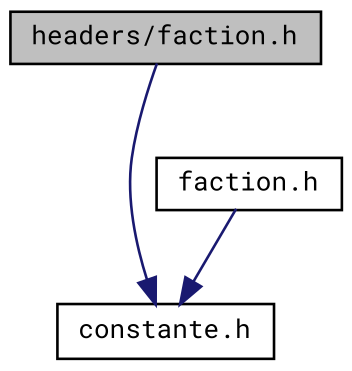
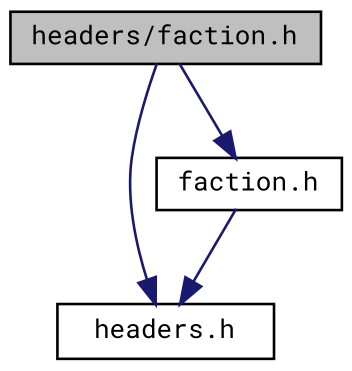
edge "headers/faction.h" -> "faction.h": added
node "constante.h": label "constante.h" -> "headers.h"
